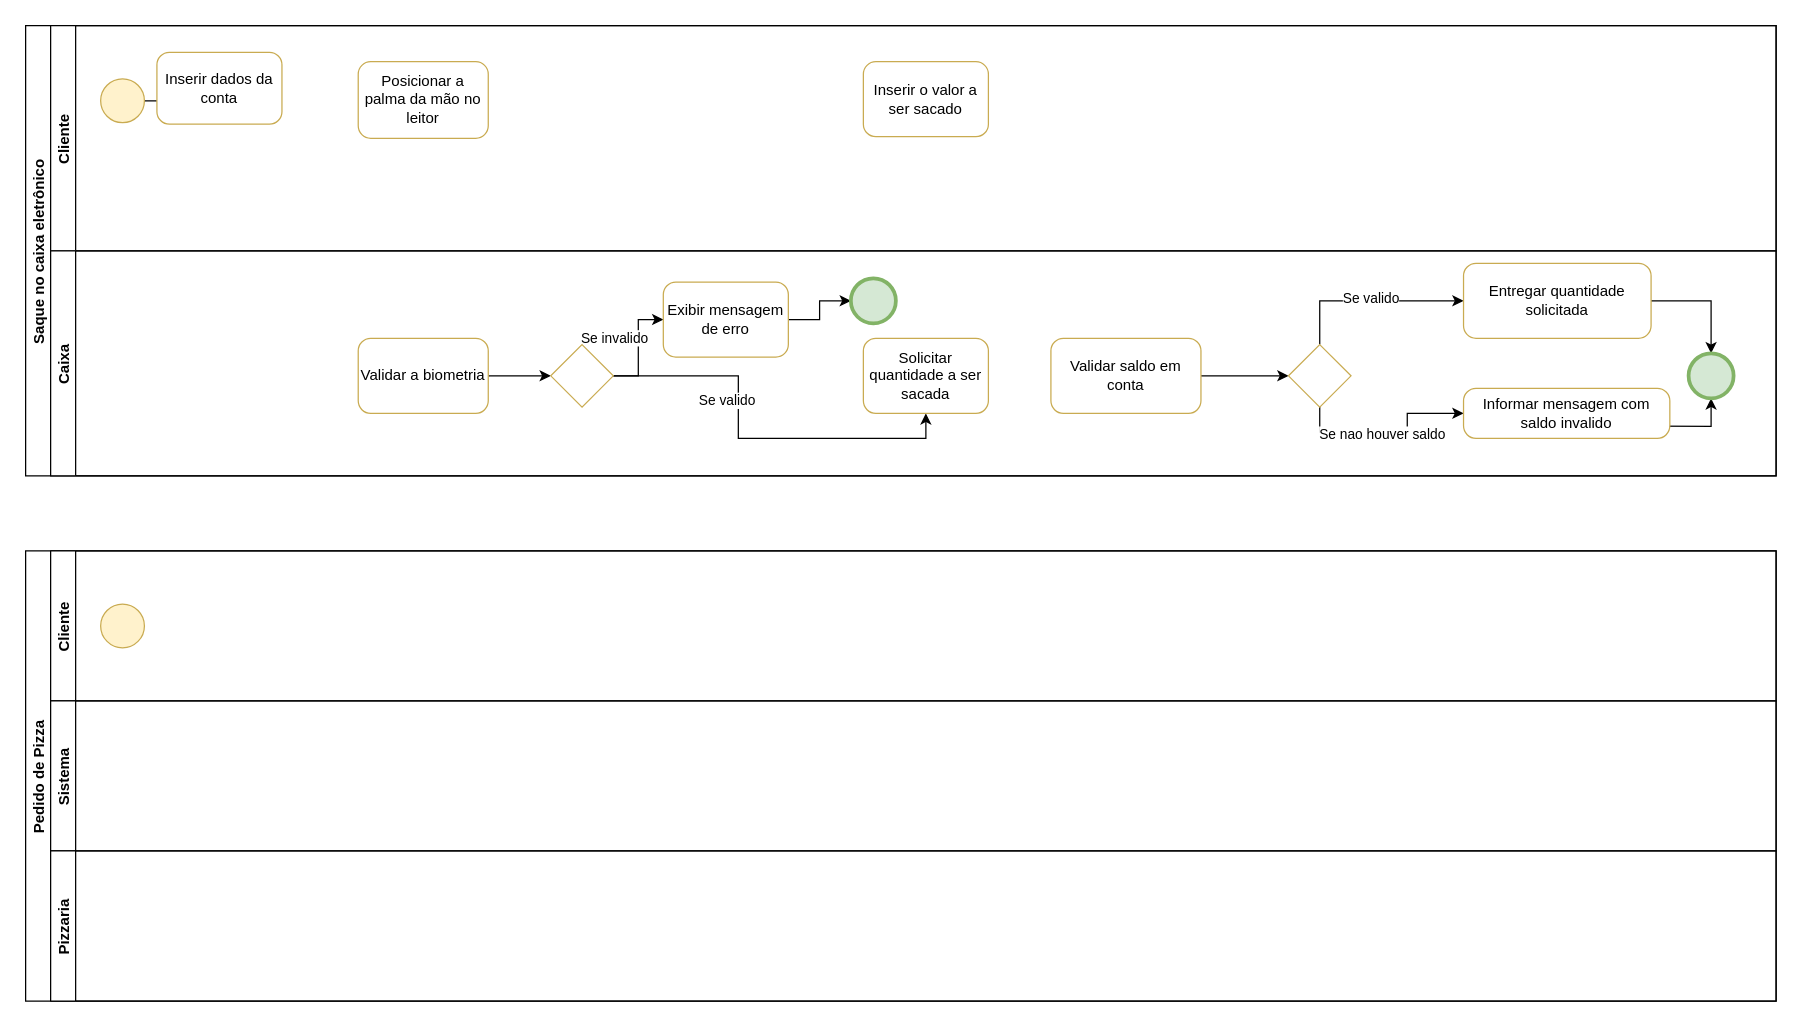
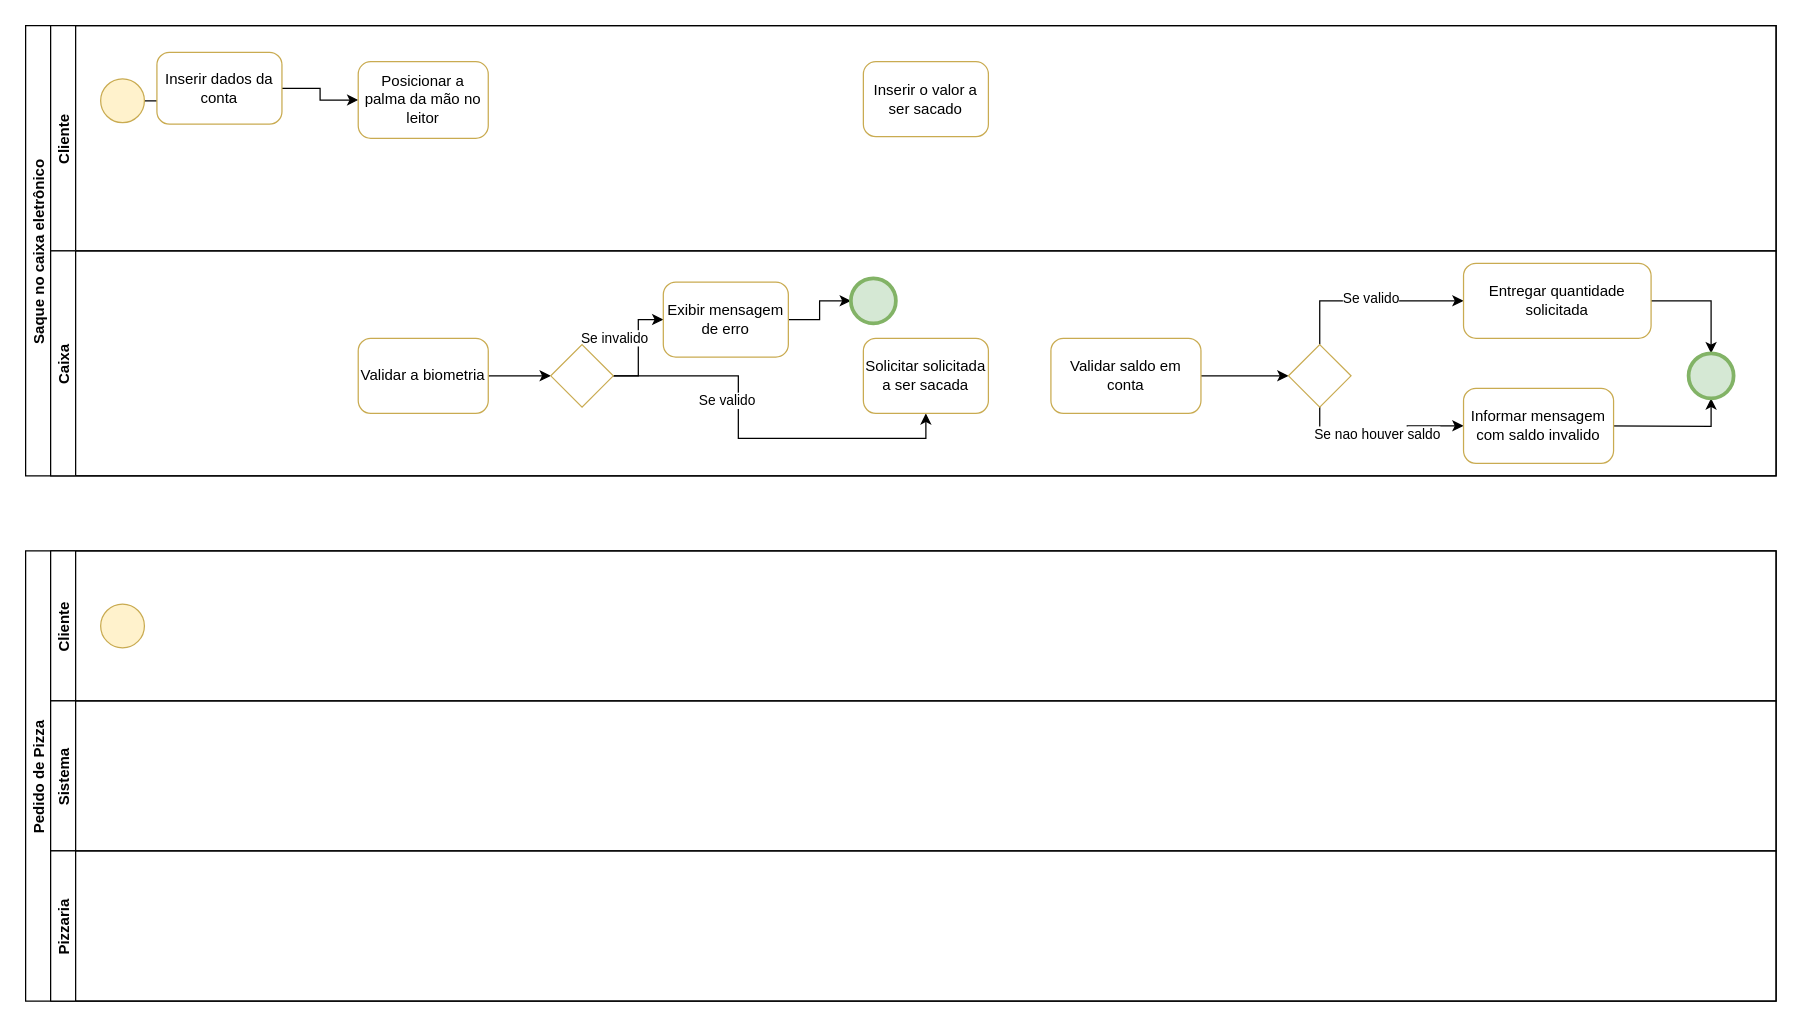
edge "Inserir dados da conta" -> "Posicionar a palma da mão no leitor": added
node "Solicitar quantidade a ser sacada": label "Solicitar quantidade a ser sacada" -> "Solicitar solicitada a ser sacada"
node "Informar mensagem com saldo invalido": size 206x50 -> 150x75
